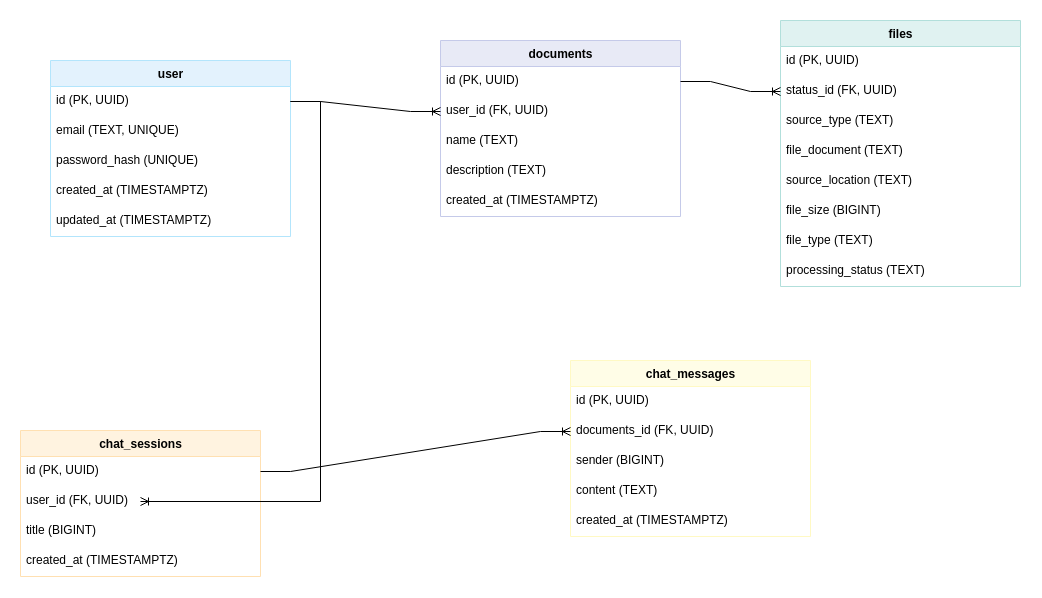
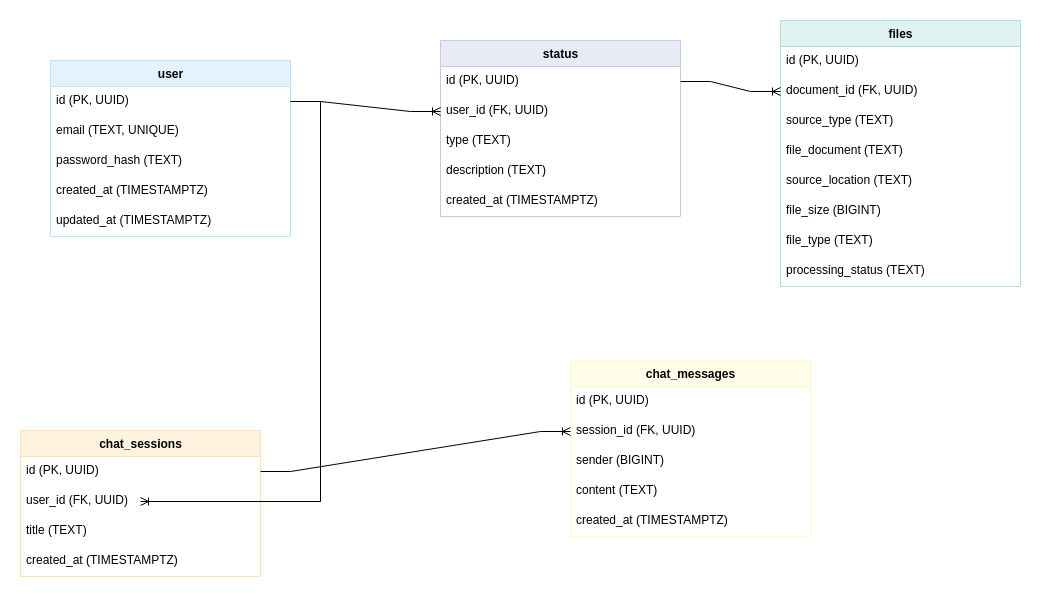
node "documents": label "documents" -> "status"
node "status_id (FK, UUID)": label "status_id (FK, UUID)" -> "document_id (FK, UUID)"
node "name (TEXT)": label "name (TEXT)" -> "type (TEXT)"
node "password_hash (UNIQUE)": label "password_hash (UNIQUE)" -> "password_hash (TEXT)"
node "documents_id (FK, UUID)": label "documents_id (FK, UUID)" -> "session_id (FK, UUID)"
node "title (BIGINT)": label "title (BIGINT)" -> "title (TEXT)"
